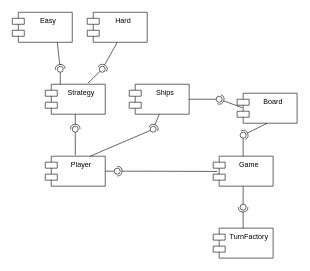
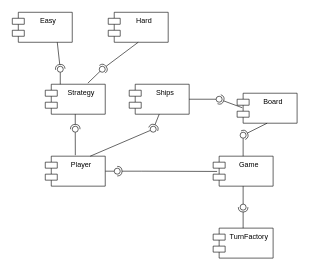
node "Hard": moved (117, 27) -> (138, 27)
